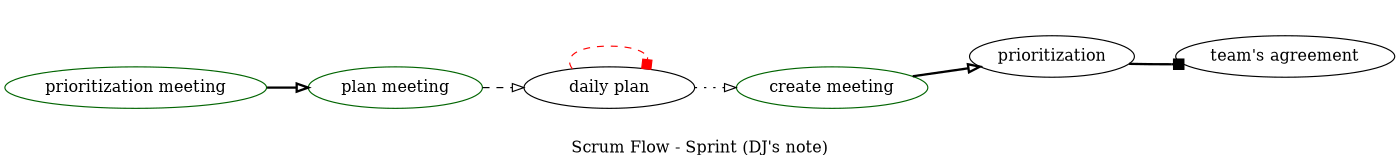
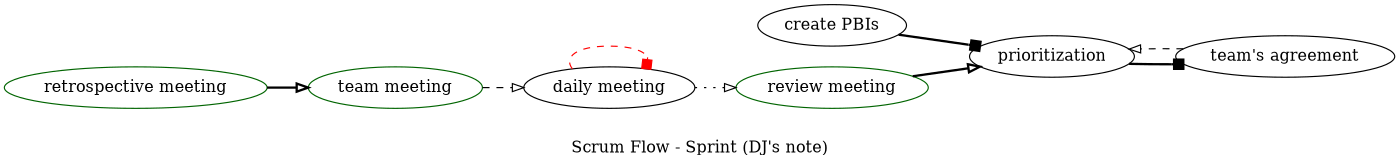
node "create PBIs": added
edge "team's agreement" -> "prioritization": added
node "prioritization meeting": label "prioritization meeting" -> "retrospective meeting"
node "plan meeting": label "plan meeting" -> "team meeting"
node "daily plan": label "daily plan" -> "daily meeting"
node "create meeting": label "create meeting" -> "review meeting"
